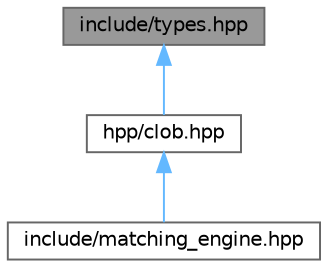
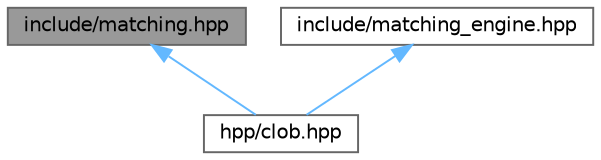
node "include/types.hpp": label "include/types.hpp" -> "include/matching.hpp"
edge "include/matching_engine.hpp" -> "hpp/clob.hpp": reversed
